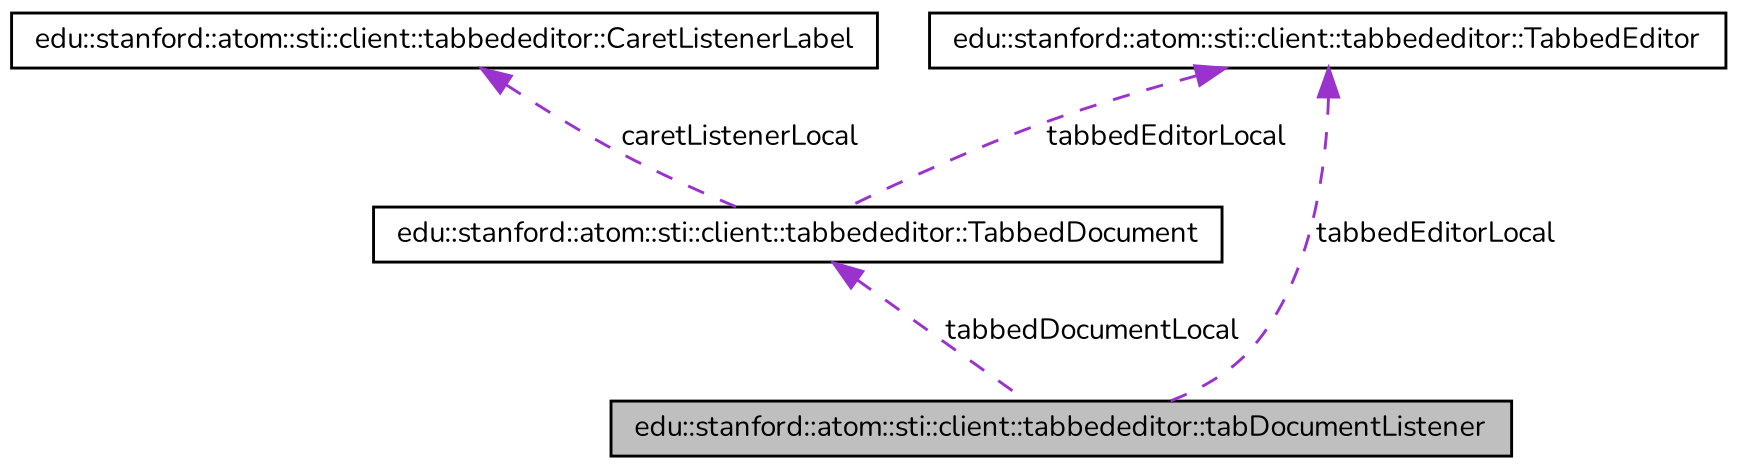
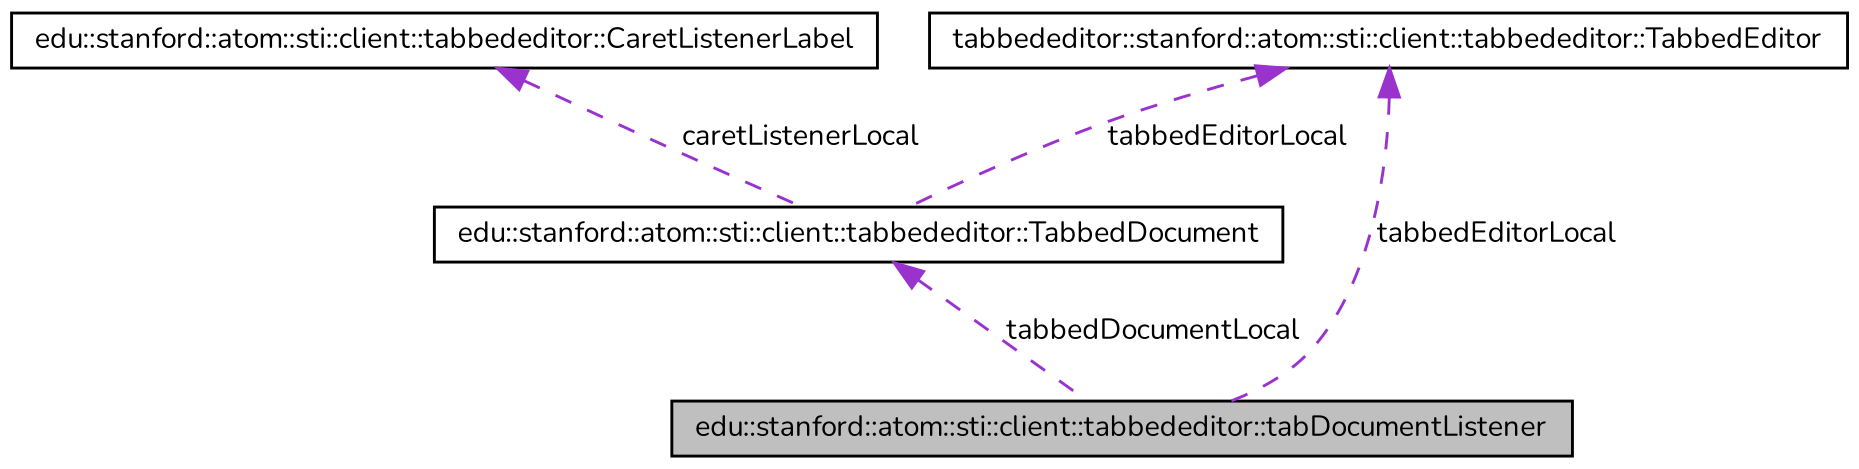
node "edu::stanford::atom::sti::client::tabbededitor::TabbedEditor": label "edu::stanford::atom::sti::client::tabbededitor::TabbedEditor" -> "tabbededitor::stanford::atom::sti::client::tabbededitor::TabbedEditor"
